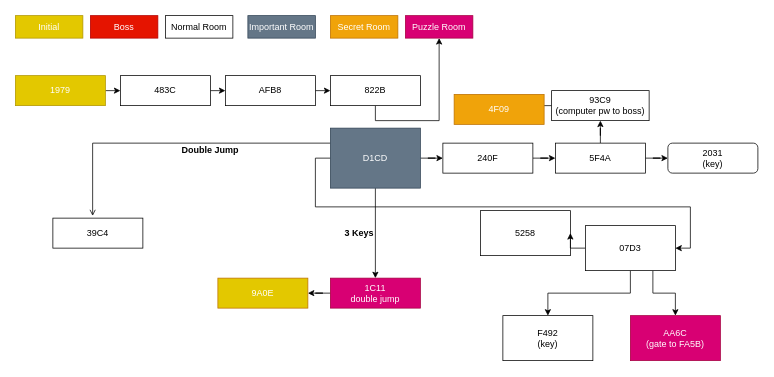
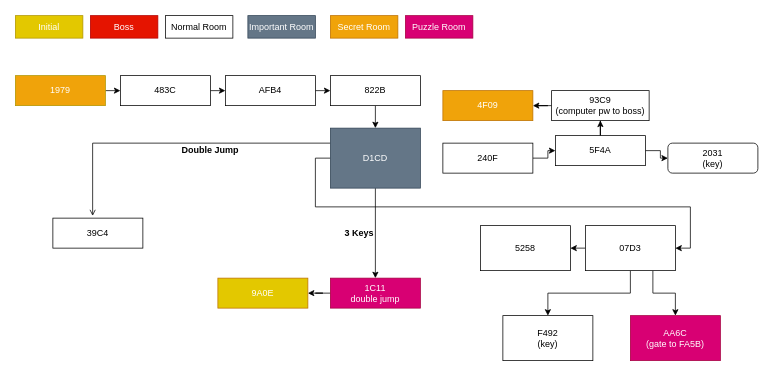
node "1979": fillcolor #e3c800 -> #f0a30a
node "AFB8": label "AFB8" -> "AFB4"
node "4F09": moved (499, 109) -> (488, 105)
edge "822B" -> "Puzzle Room": now "822B" -> "D1CD"
edge "D1CD" -> "240F": removed
node "5F4A": moved (600, 158) -> (600, 150)
node "5258": moved (525, 233) -> (525, 248)
